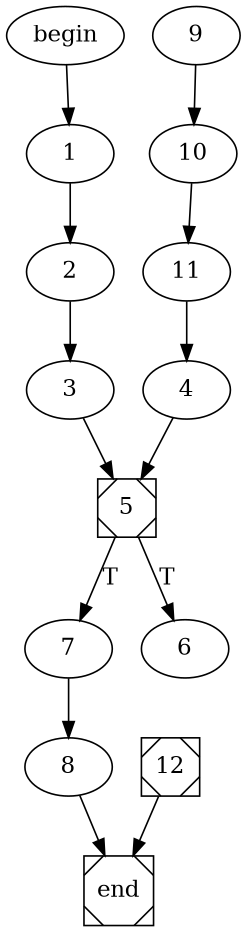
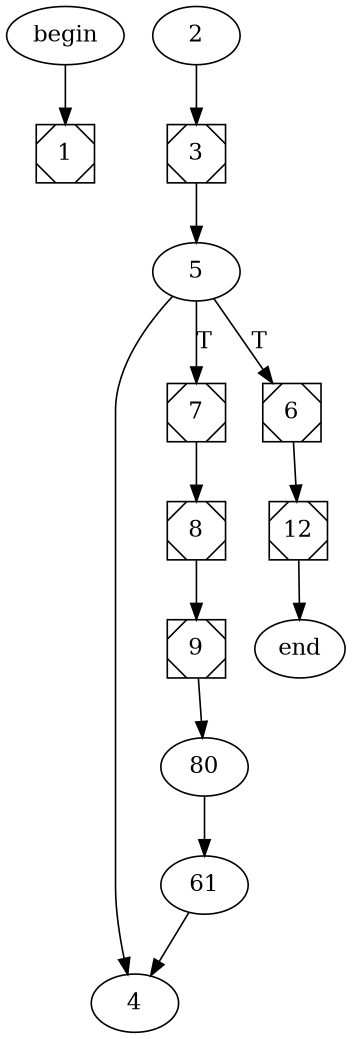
node "9": shape ellipse -> Msquare
node "1": shape ellipse -> Msquare
node "10": label "10" -> "80"
edge "1" -> "2": removed
node "11": label "11" -> "61"
node "3": shape ellipse -> Msquare
edge "4" -> "5": reversed
edge "6" -> "12": added
node "5": shape Msquare -> ellipse
node "7": shape ellipse -> Msquare
node "6": shape ellipse -> Msquare
node "8": shape ellipse -> Msquare
edge "8" -> "end": now "8" -> "9"
node "end": shape Msquare -> ellipse
